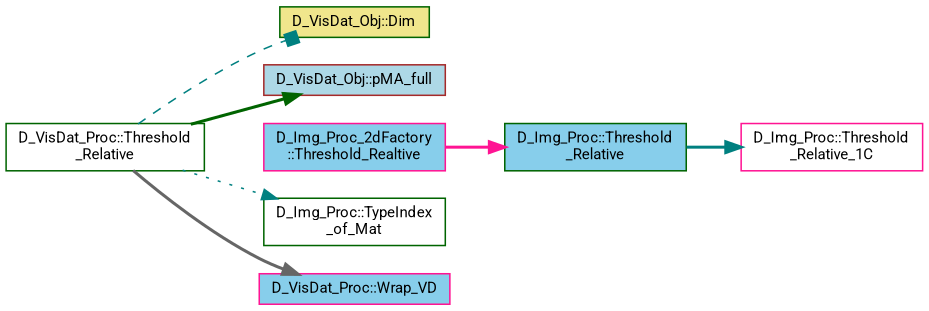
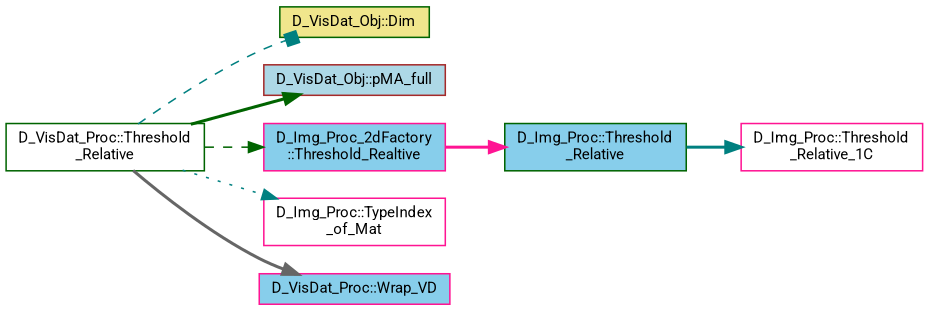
edge "D_VisDat_Proc::Threshold _Relative" -> "D_Img_Proc_2dFactory ::Threshold_Realtive": added
node "D_Img_Proc::TypeIndex _of_Mat": color darkgreen -> deeppink
